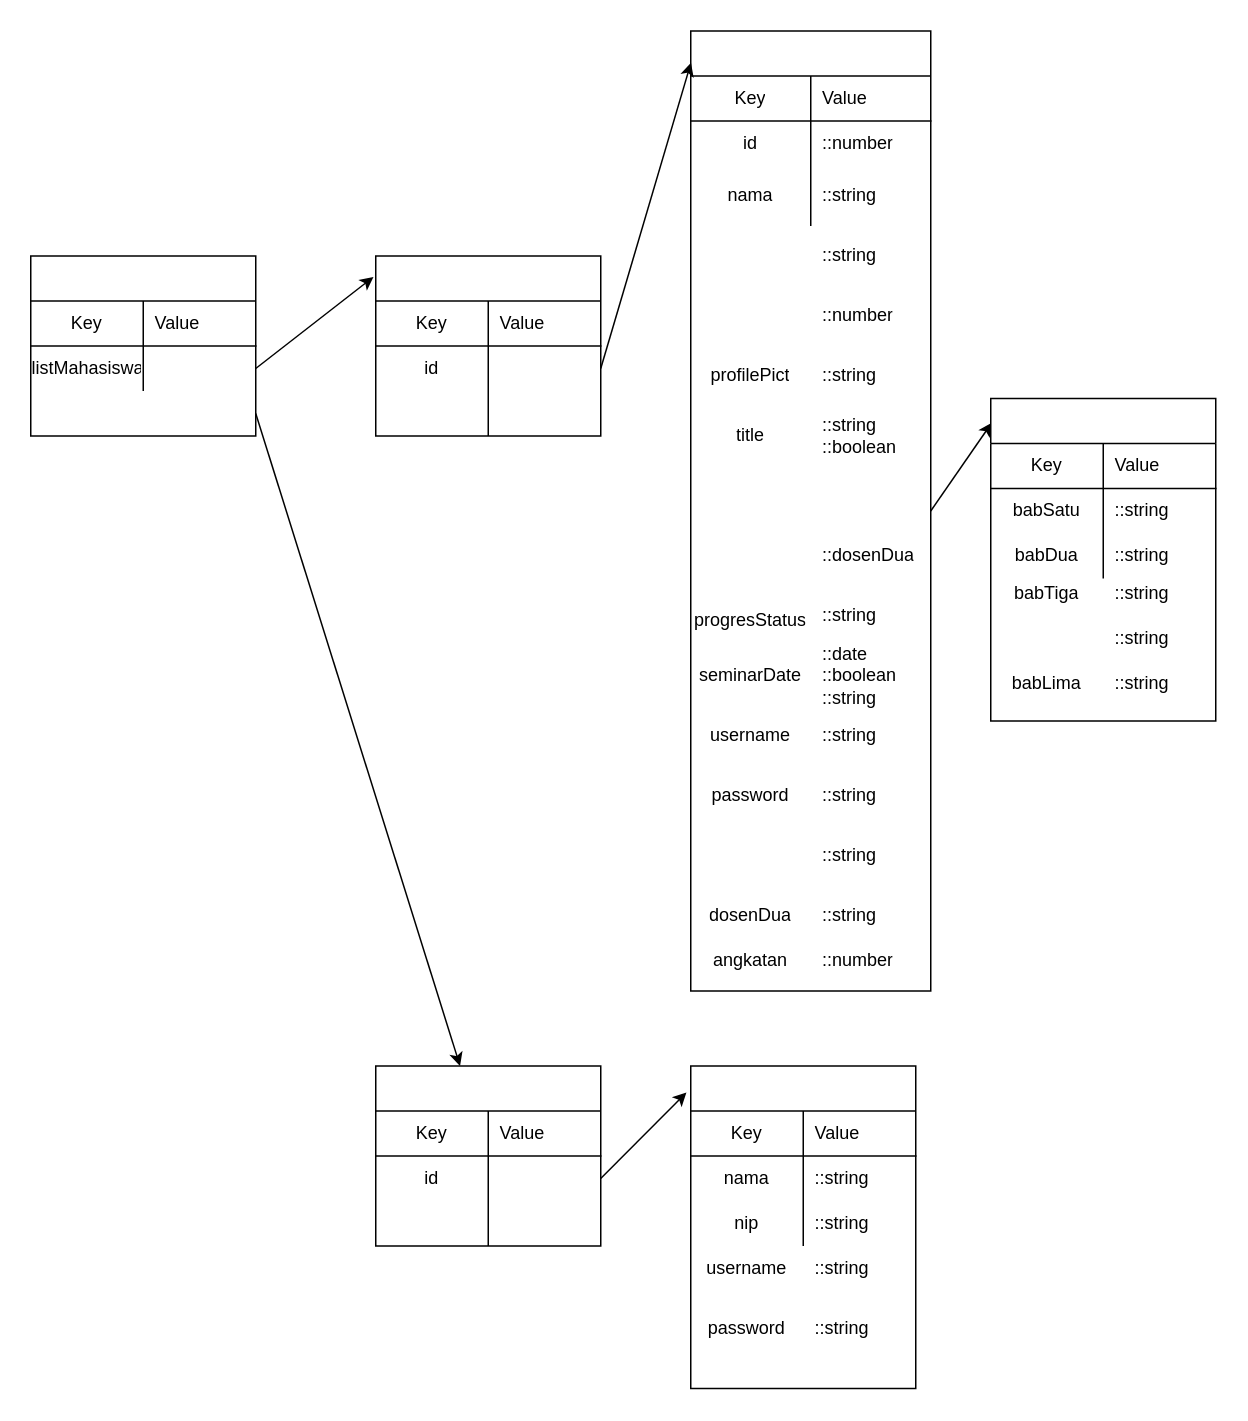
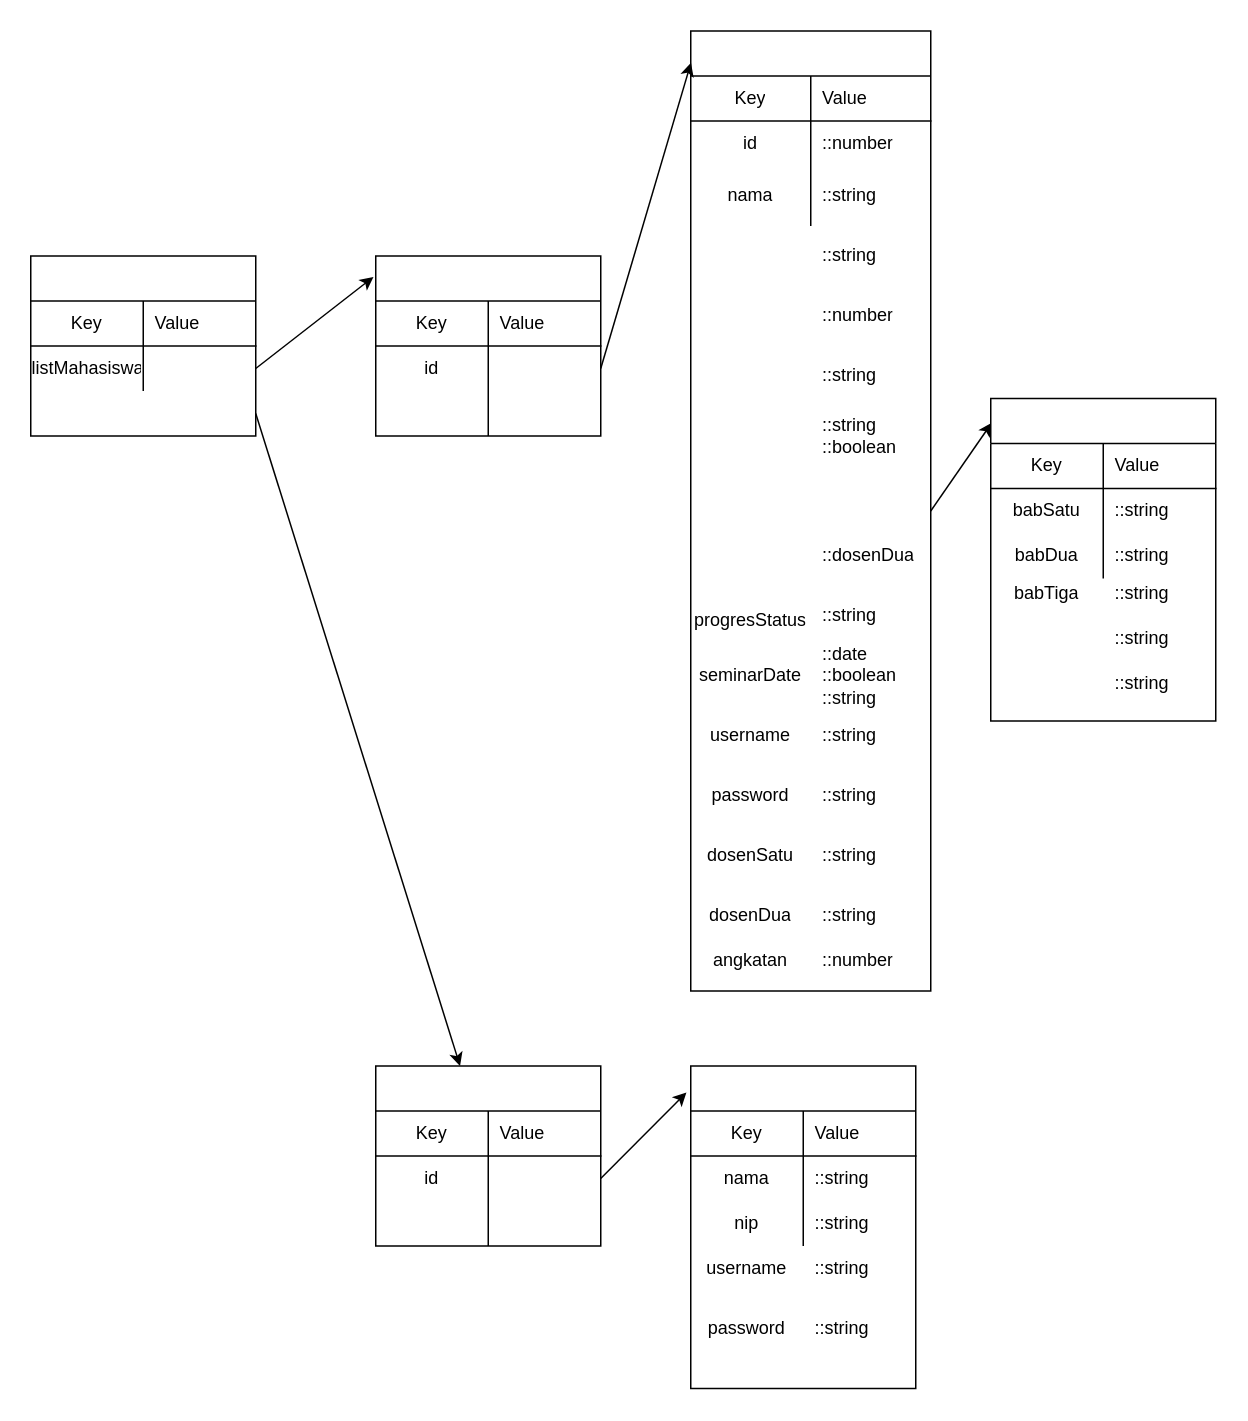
node "profilePict": removed
node "title": removed
node "babLima": removed
node "dosenSatu": added
